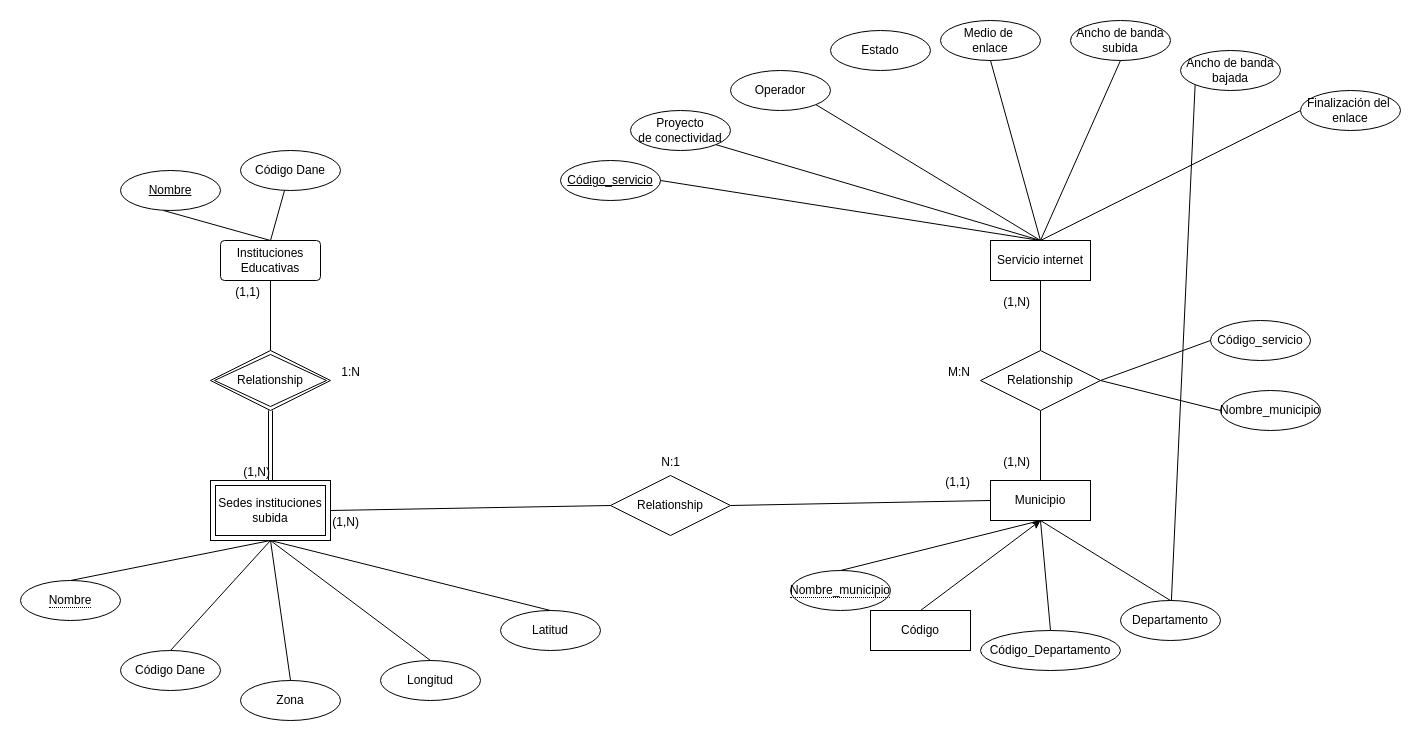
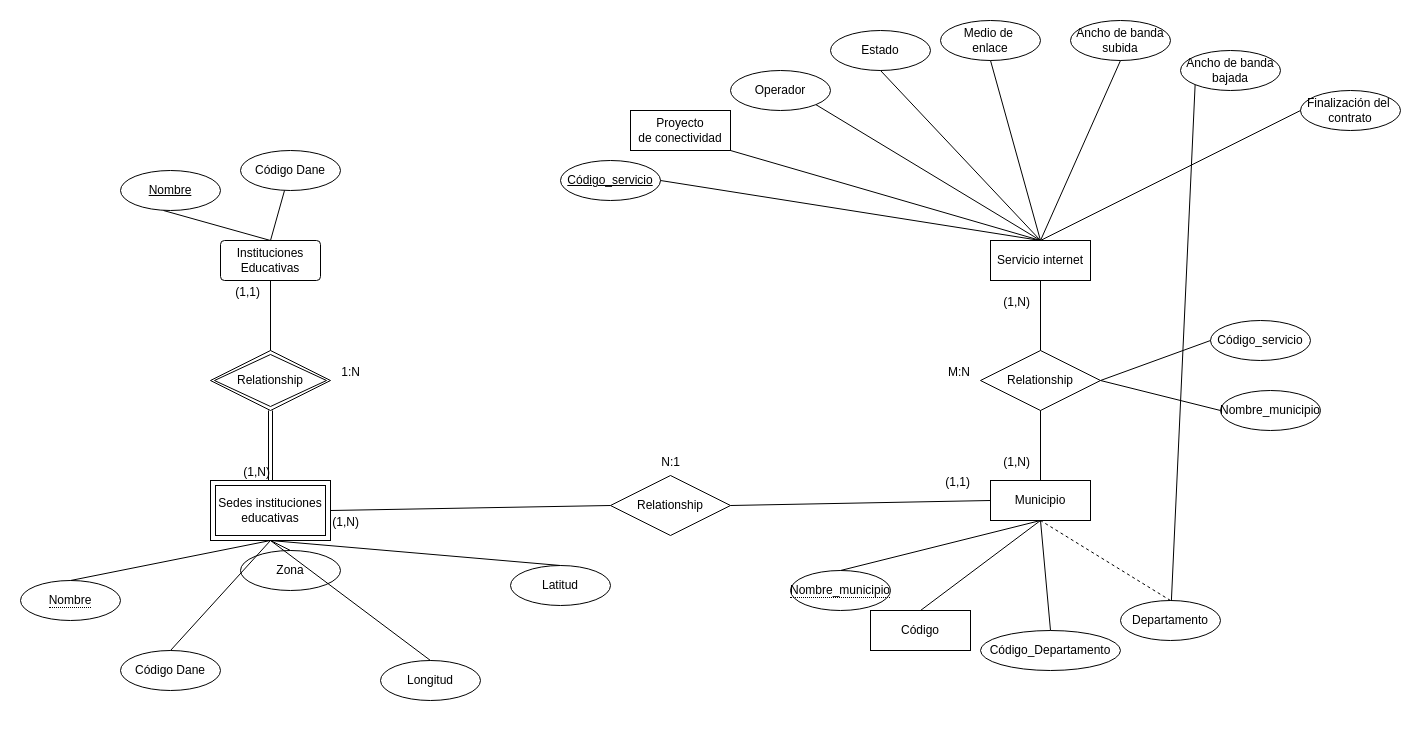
node "Finalización del enlace": label "Finalización del enlace" -> "Finalización del contrato"
node "Proyecto de conectividad": shape ellipse -> rectangle
edge "Estado" -- "Servicio internet": added
node "Sedes instituciones subida": label "Sedes instituciones subida" -> "Sedes instituciones educativas"
edge "Código" -> "Municipio": arrowhead classic -> none
edge "Municipio" -- "Departamento": style solid -> dashed
node "Latitud": moved (551, 631) -> (561, 586)
node "Zona": moved (291, 701) -> (291, 571)
